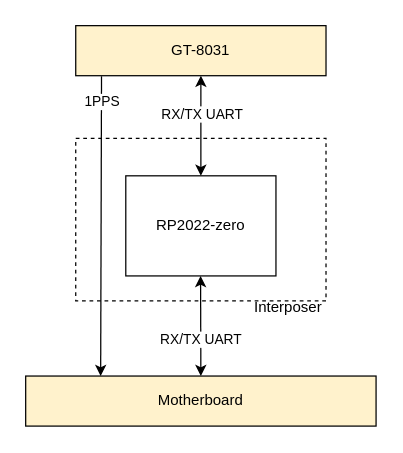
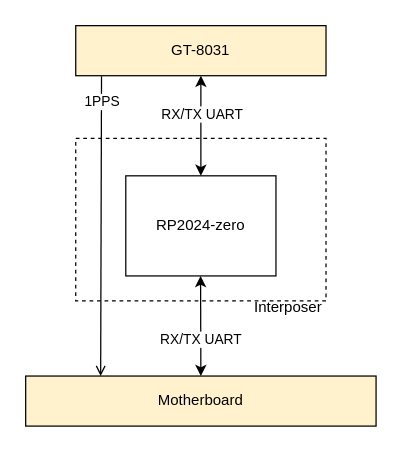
node "RP2022-zero": label "RP2022-zero" -> "RP2024-zero"
edge "GT-8031" -> "Motherboard": arrowhead classic -> open
